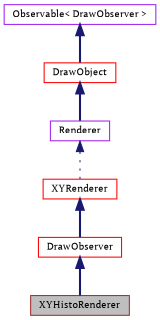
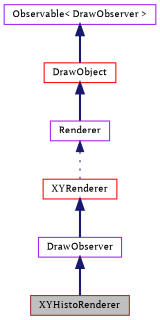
node "DrawObserver": color red -> purple
